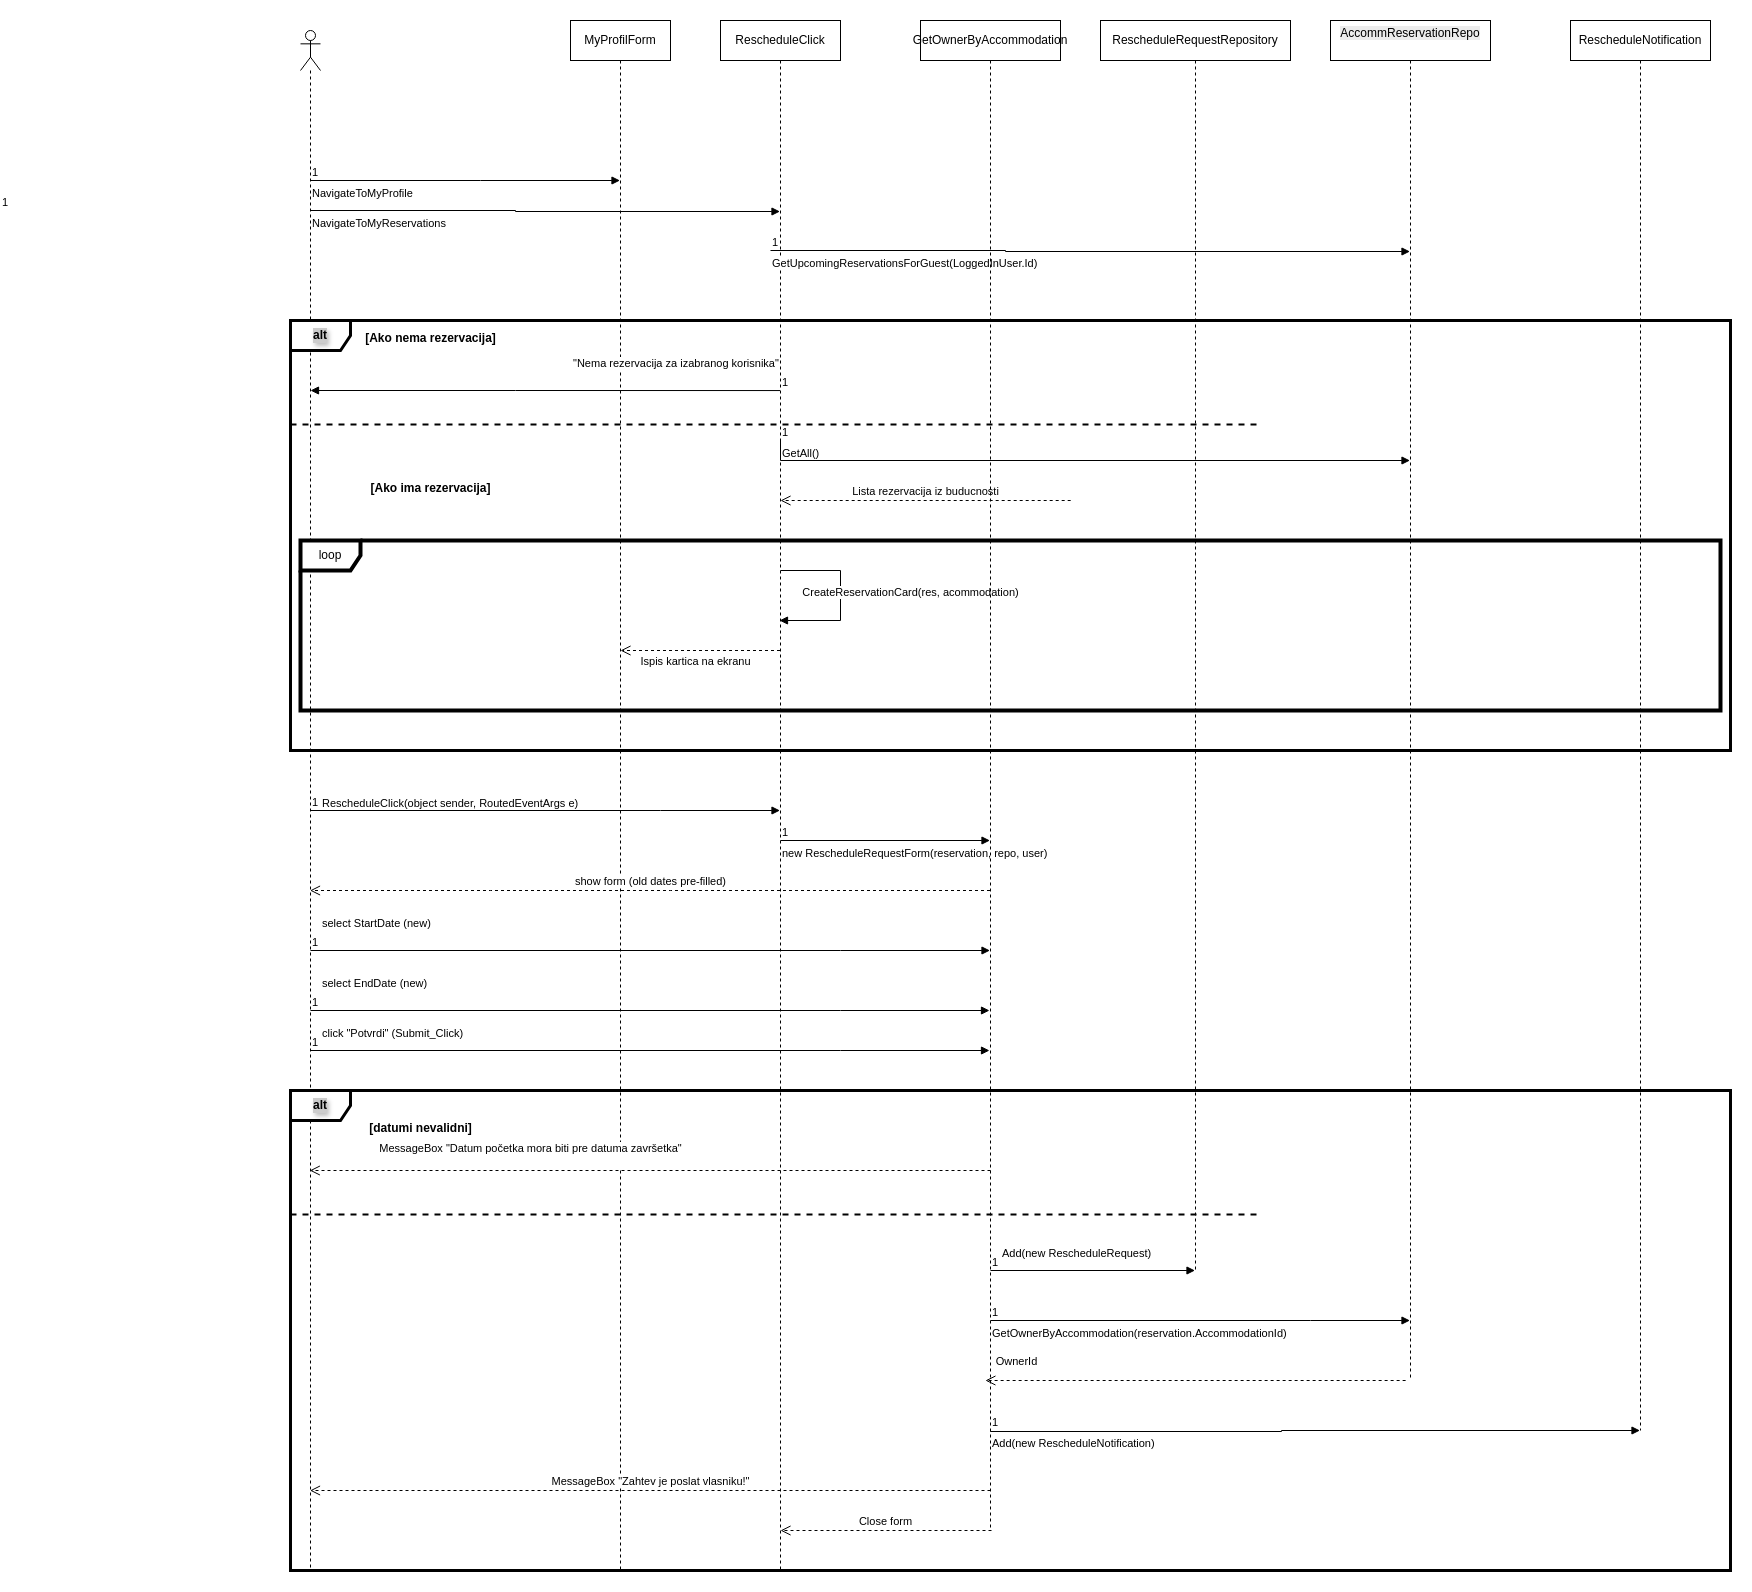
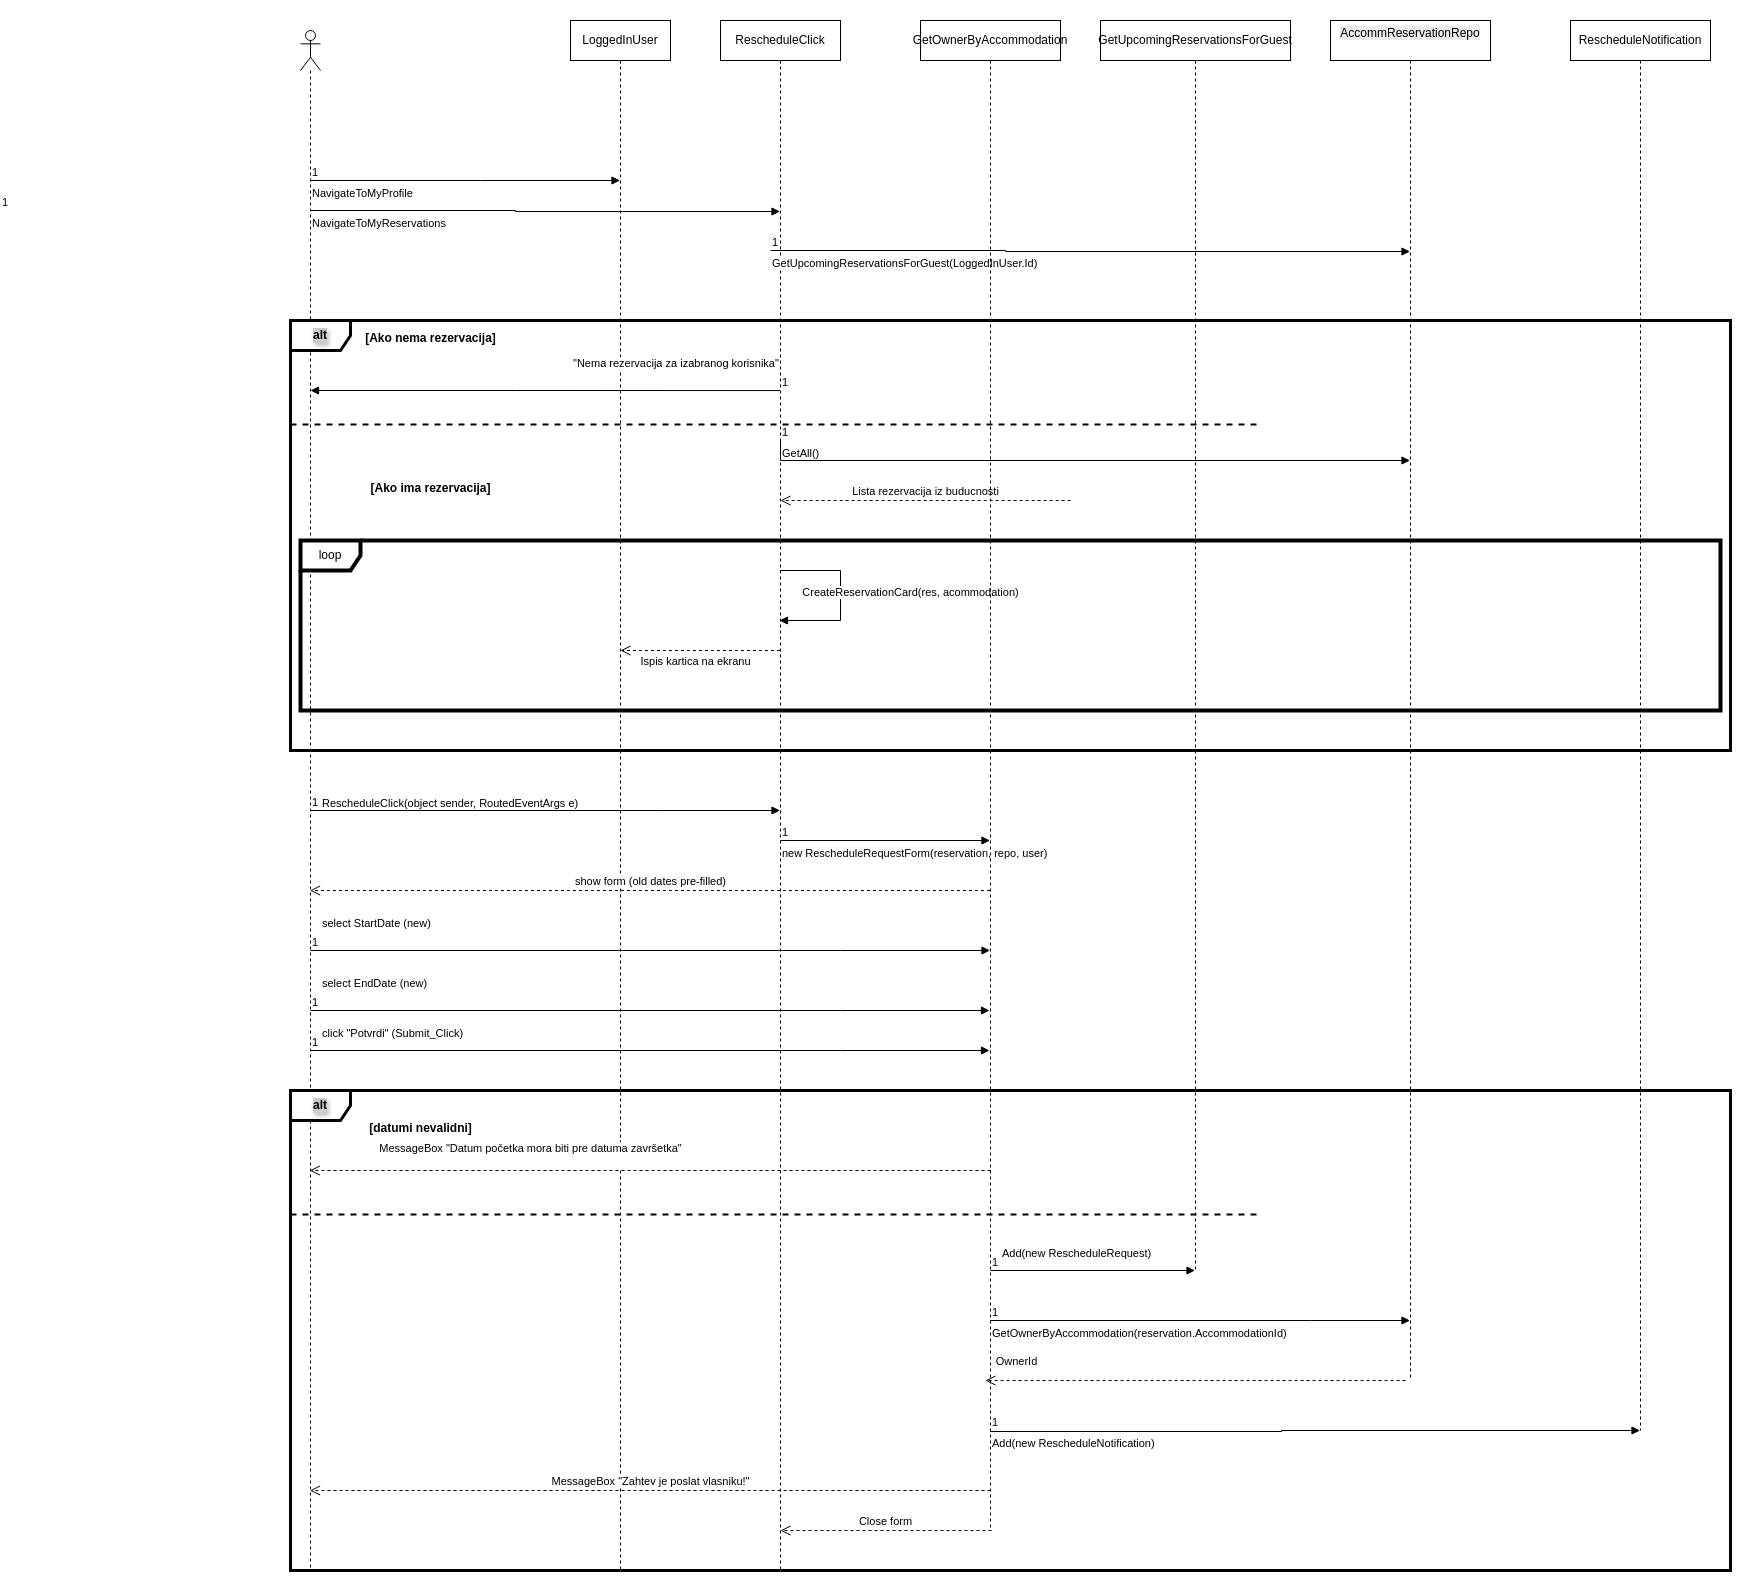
node "MyProfilForm": label "MyProfilForm" -> "LoggedInUser"
node "RescheduleRequestRepository": label "RescheduleRequestRepository" -> "GetUpcomingReservationsForGuest"
